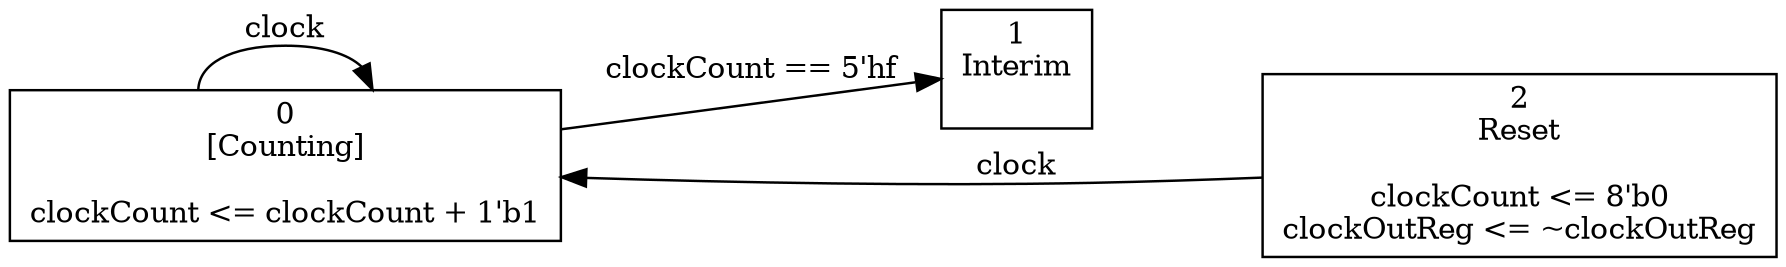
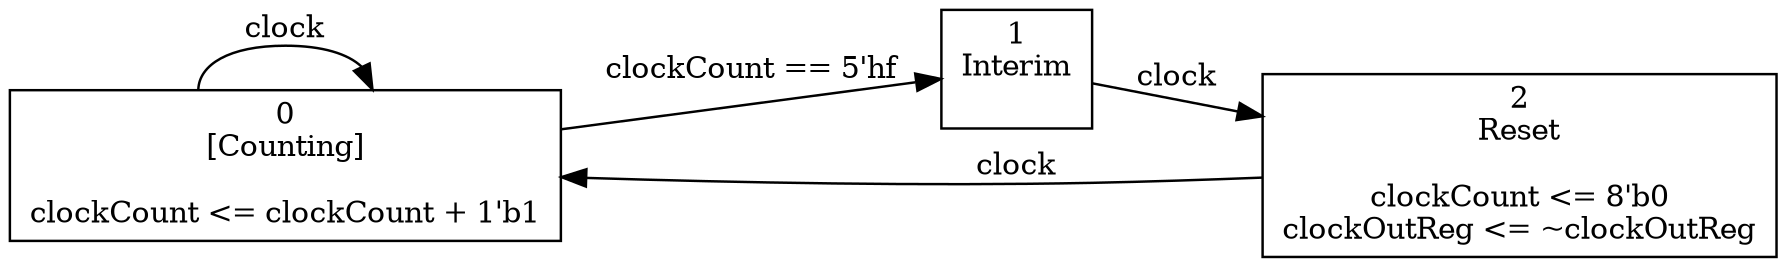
edge "1 Interim" -> "2 Reset clockCount <= 8'b0 clockOutReg <= ~clockOutReg": added, label "clock"
